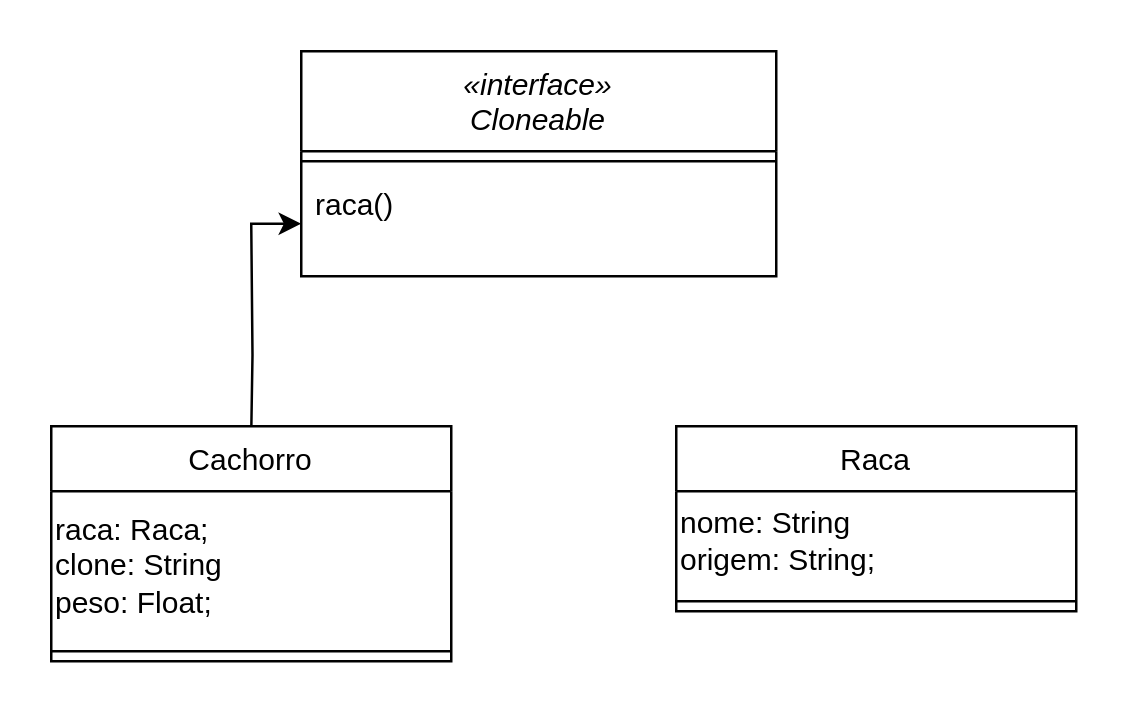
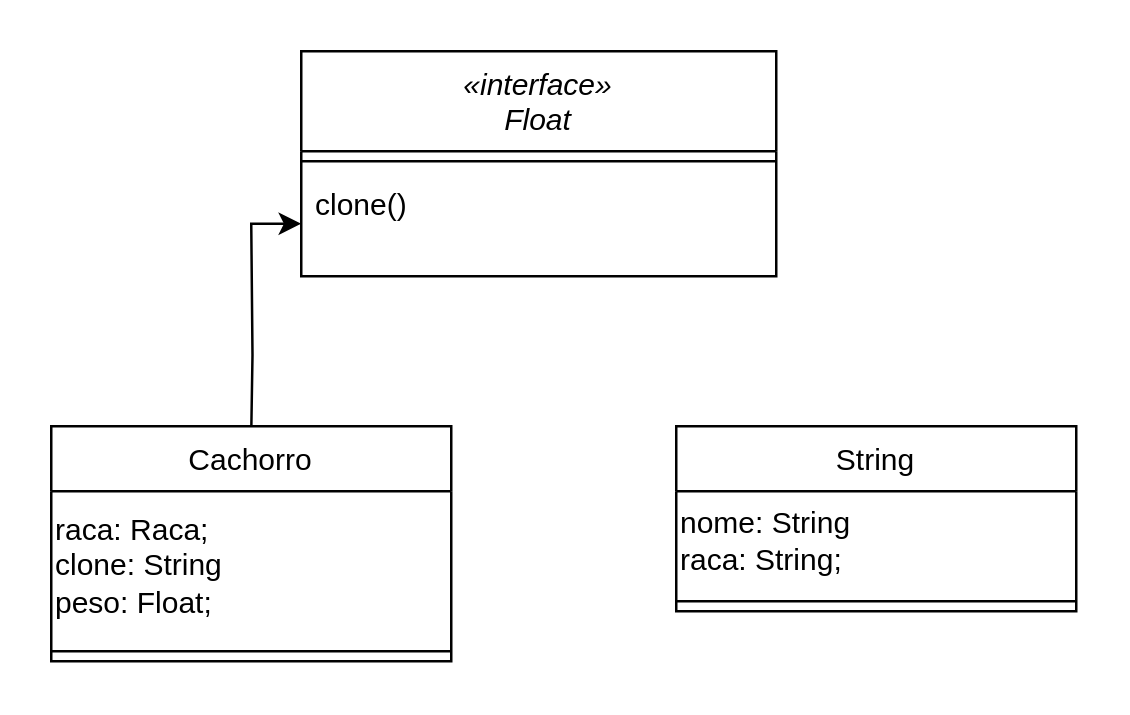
node "«interface» Cloneable": label "«interface» Cloneable" -> "«interface» Float"
node "raca()": label "raca()" -> "clone()"
node "Raca": label "Raca" -> "String"
node "nome: String origem: String;": label "nome: String origem: String;" -> "nome: String raca: String;"
